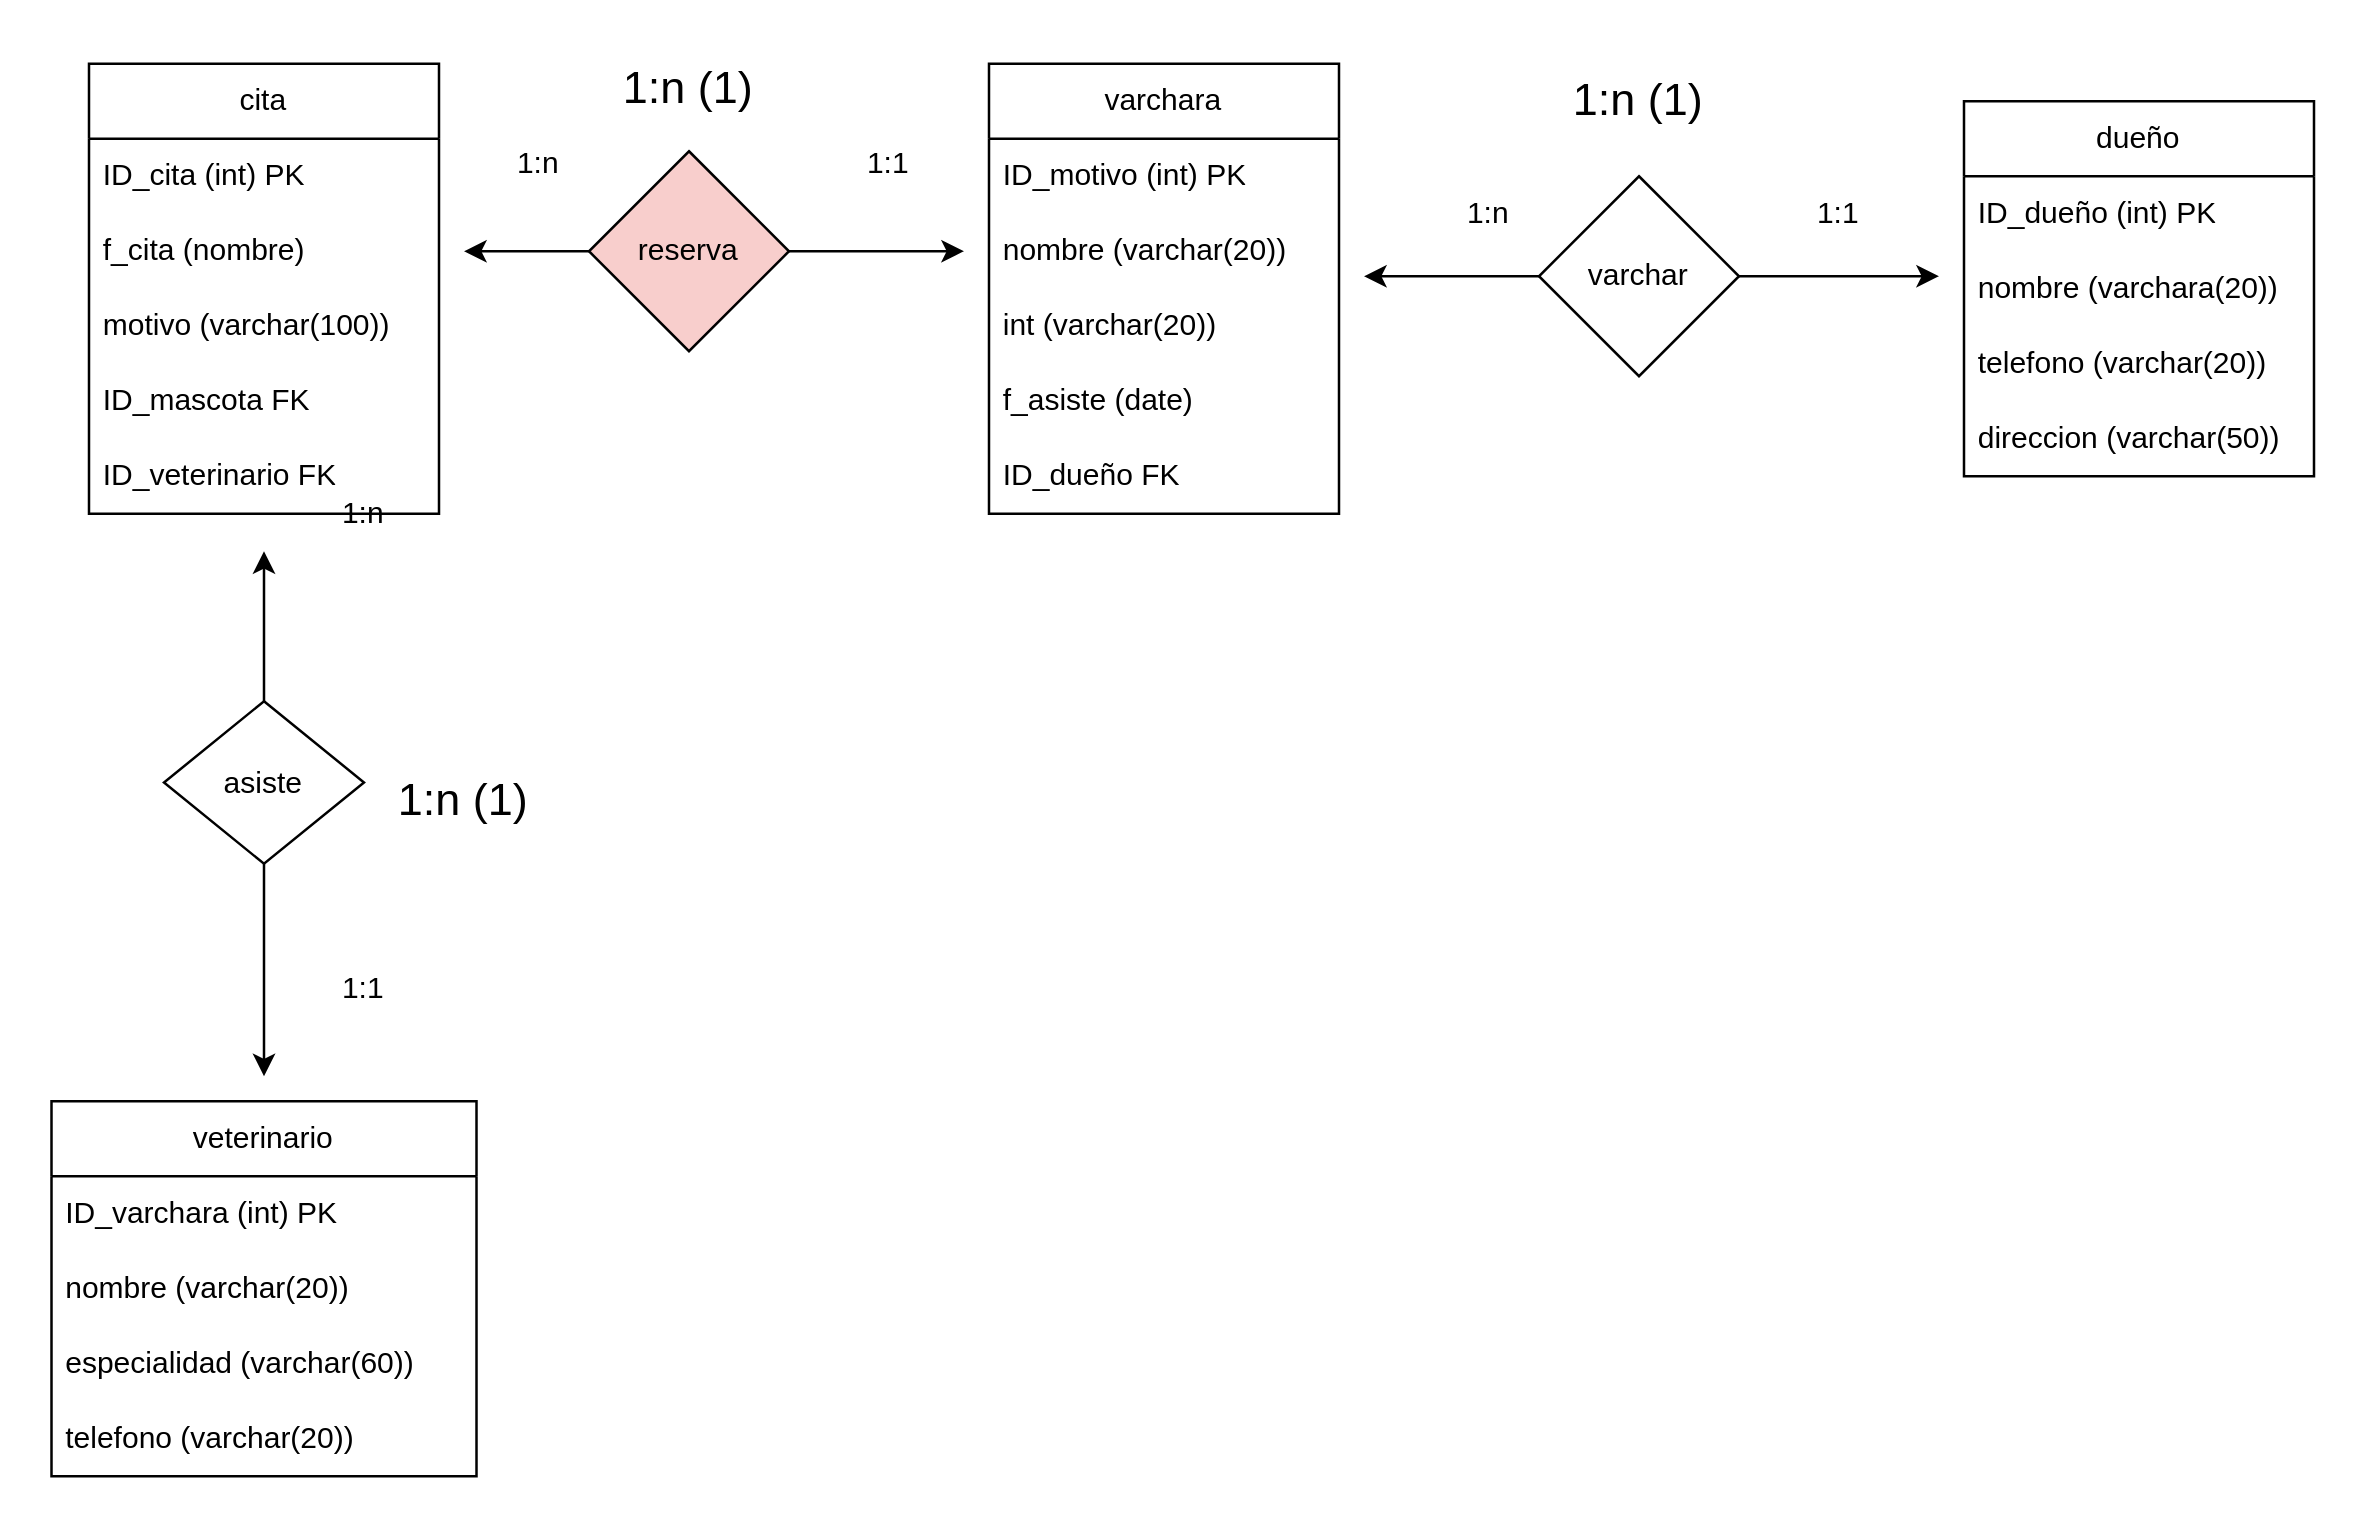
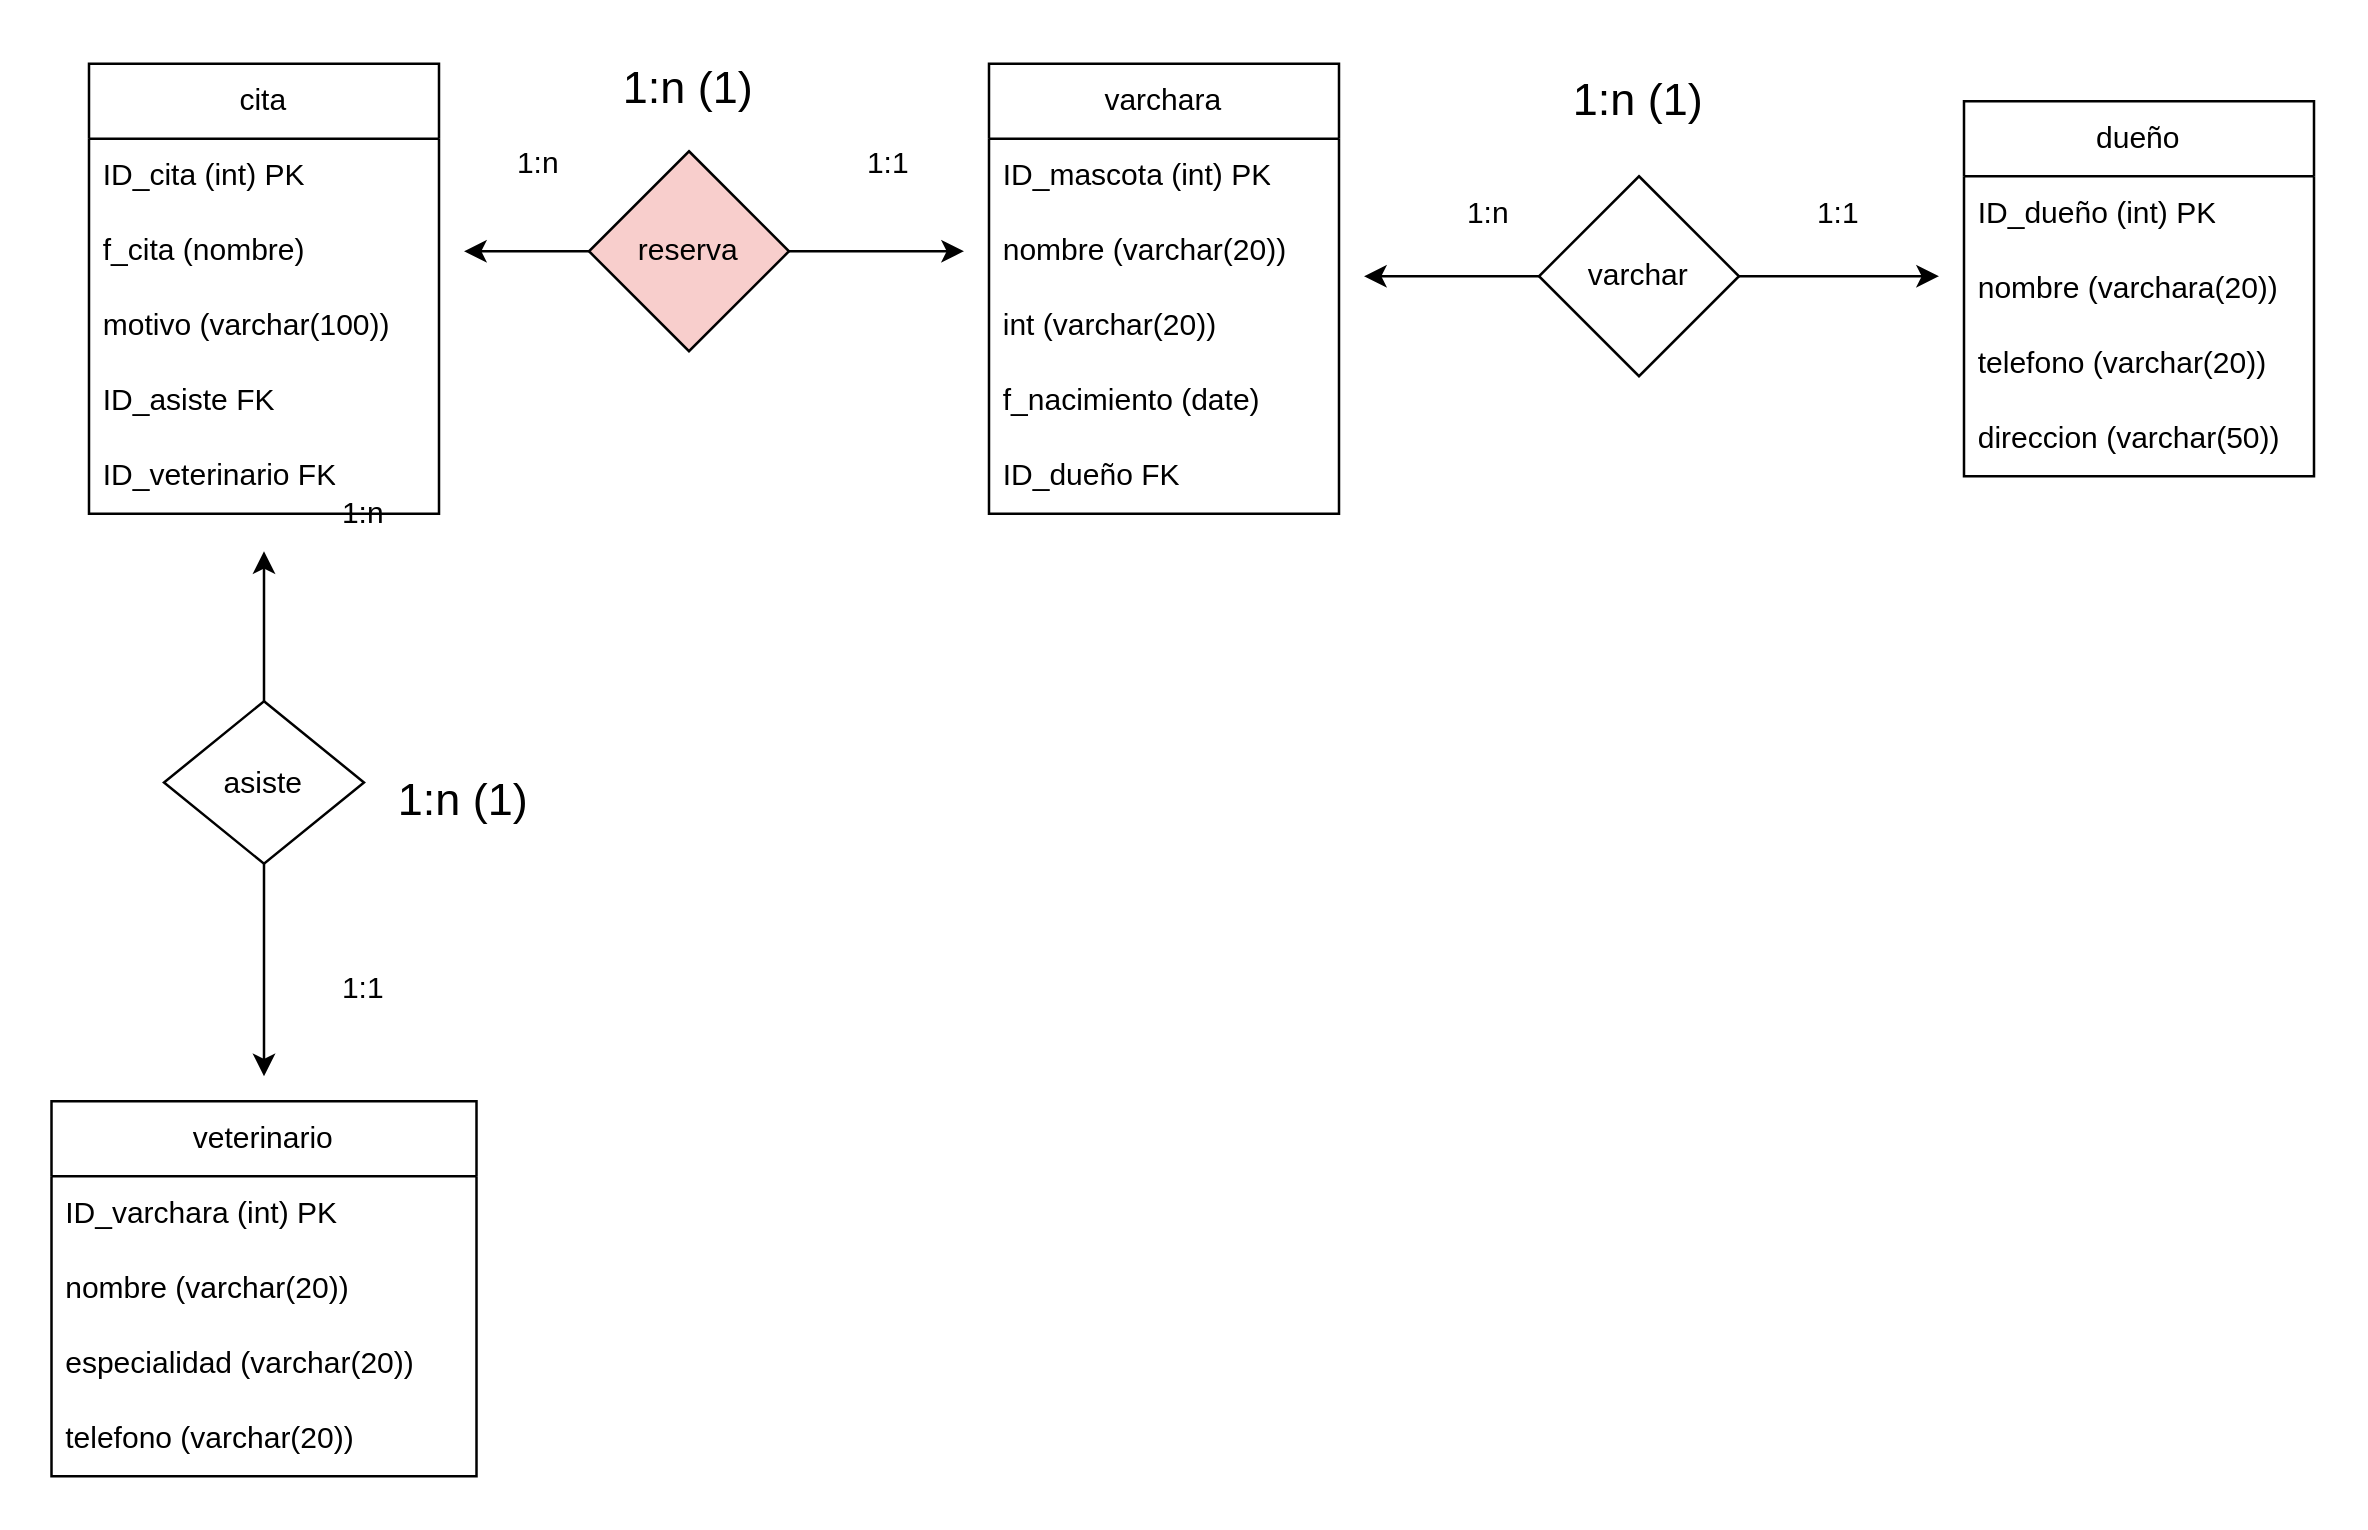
node "ID_motivo (int) PK": label "ID_motivo (int) PK" -> "ID_mascota (int) PK"
node "ID_mascota FK": label "ID_mascota FK" -> "ID_asiste FK"
node "f_asiste (date)": label "f_asiste (date)" -> "f_nacimiento (date)"
node "especialidad (varchar(60))": label "especialidad (varchar(60))" -> "especialidad (varchar(20))"
